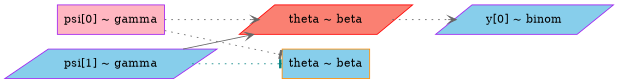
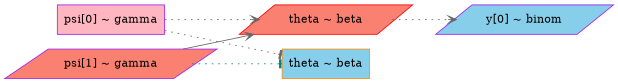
node "psi[1] ~ gamma": fillcolor skyblue -> salmon
